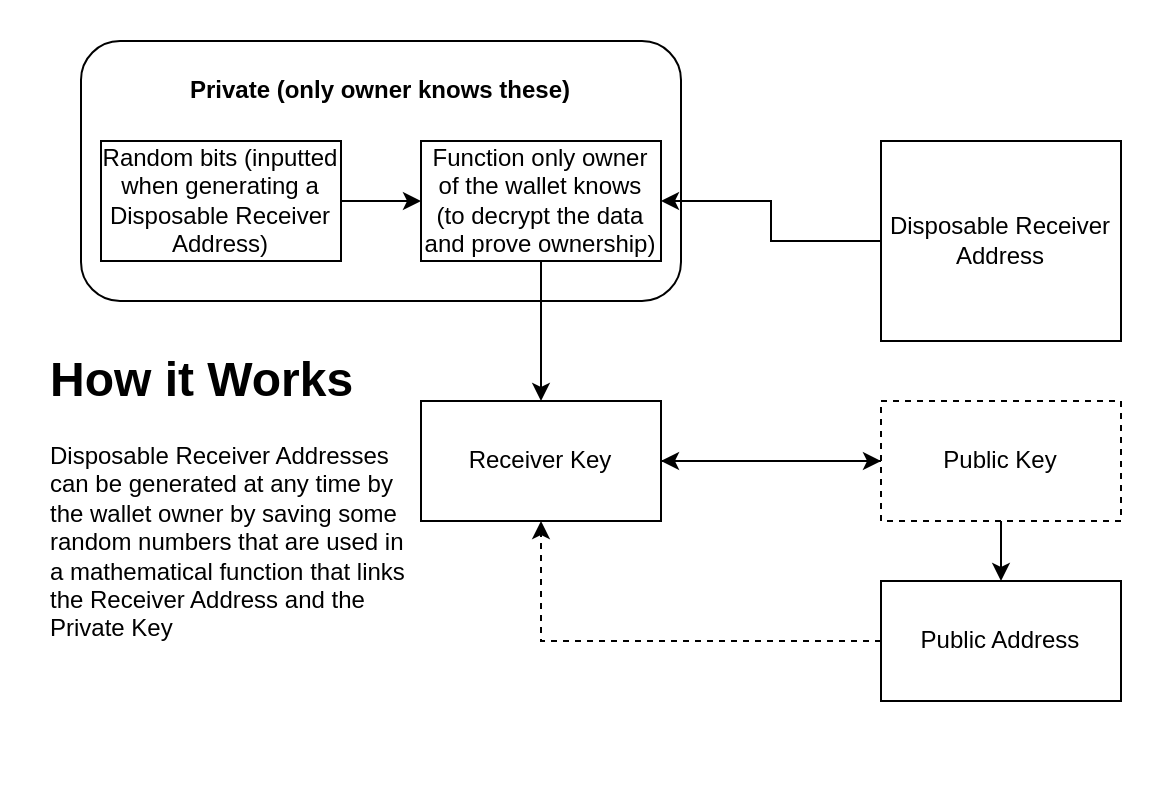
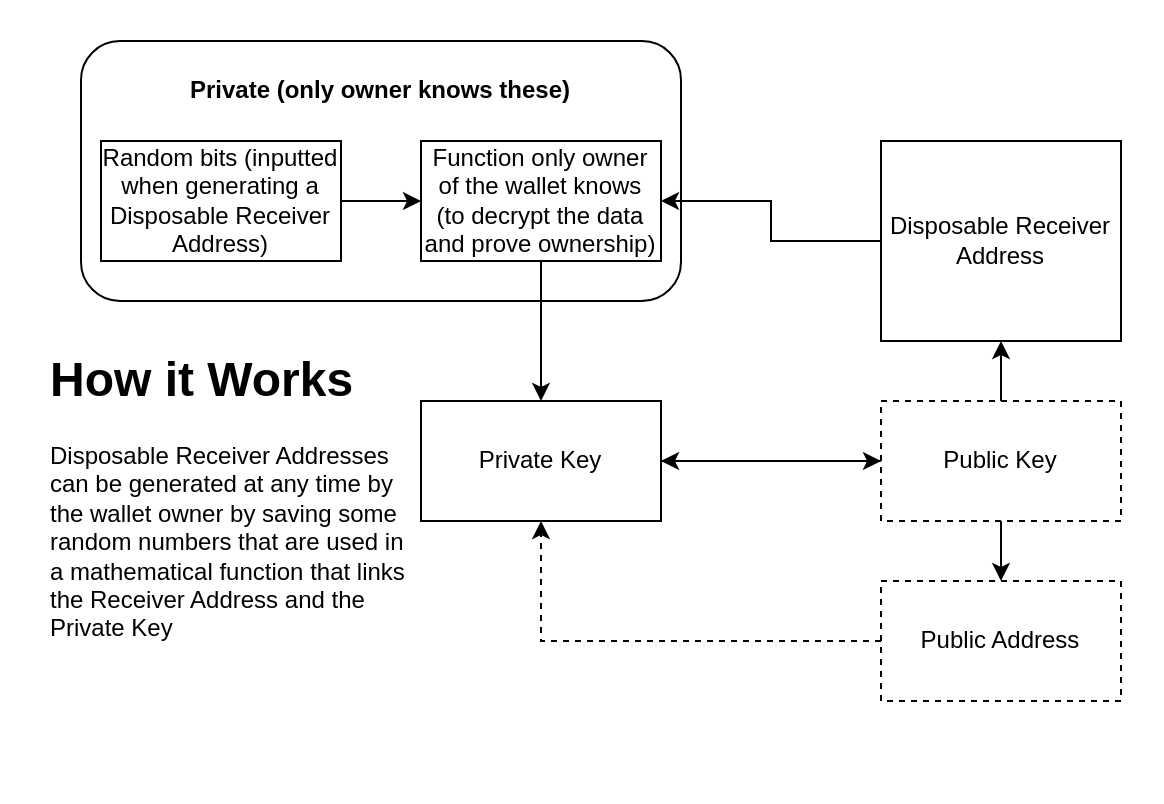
edge "Public Key" -> "Disposable Receiver Address": added
node "Receiver Key": label "Receiver Key" -> "Private Key"
node "Public Address": style solid -> dashed
